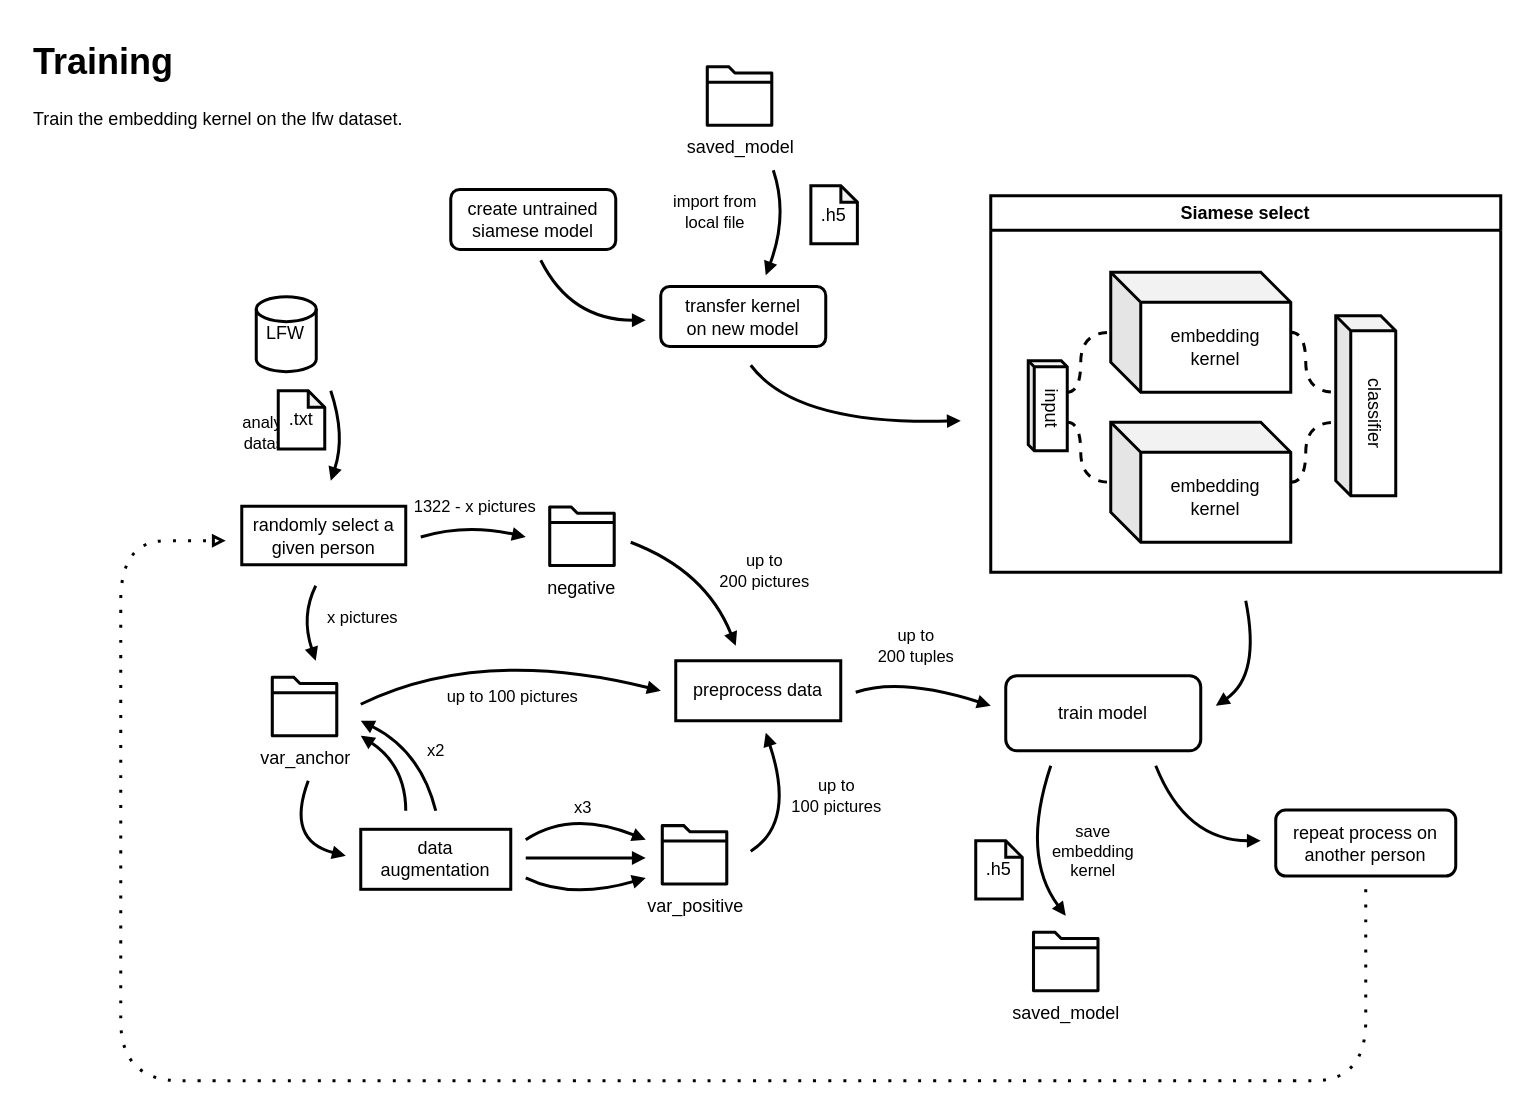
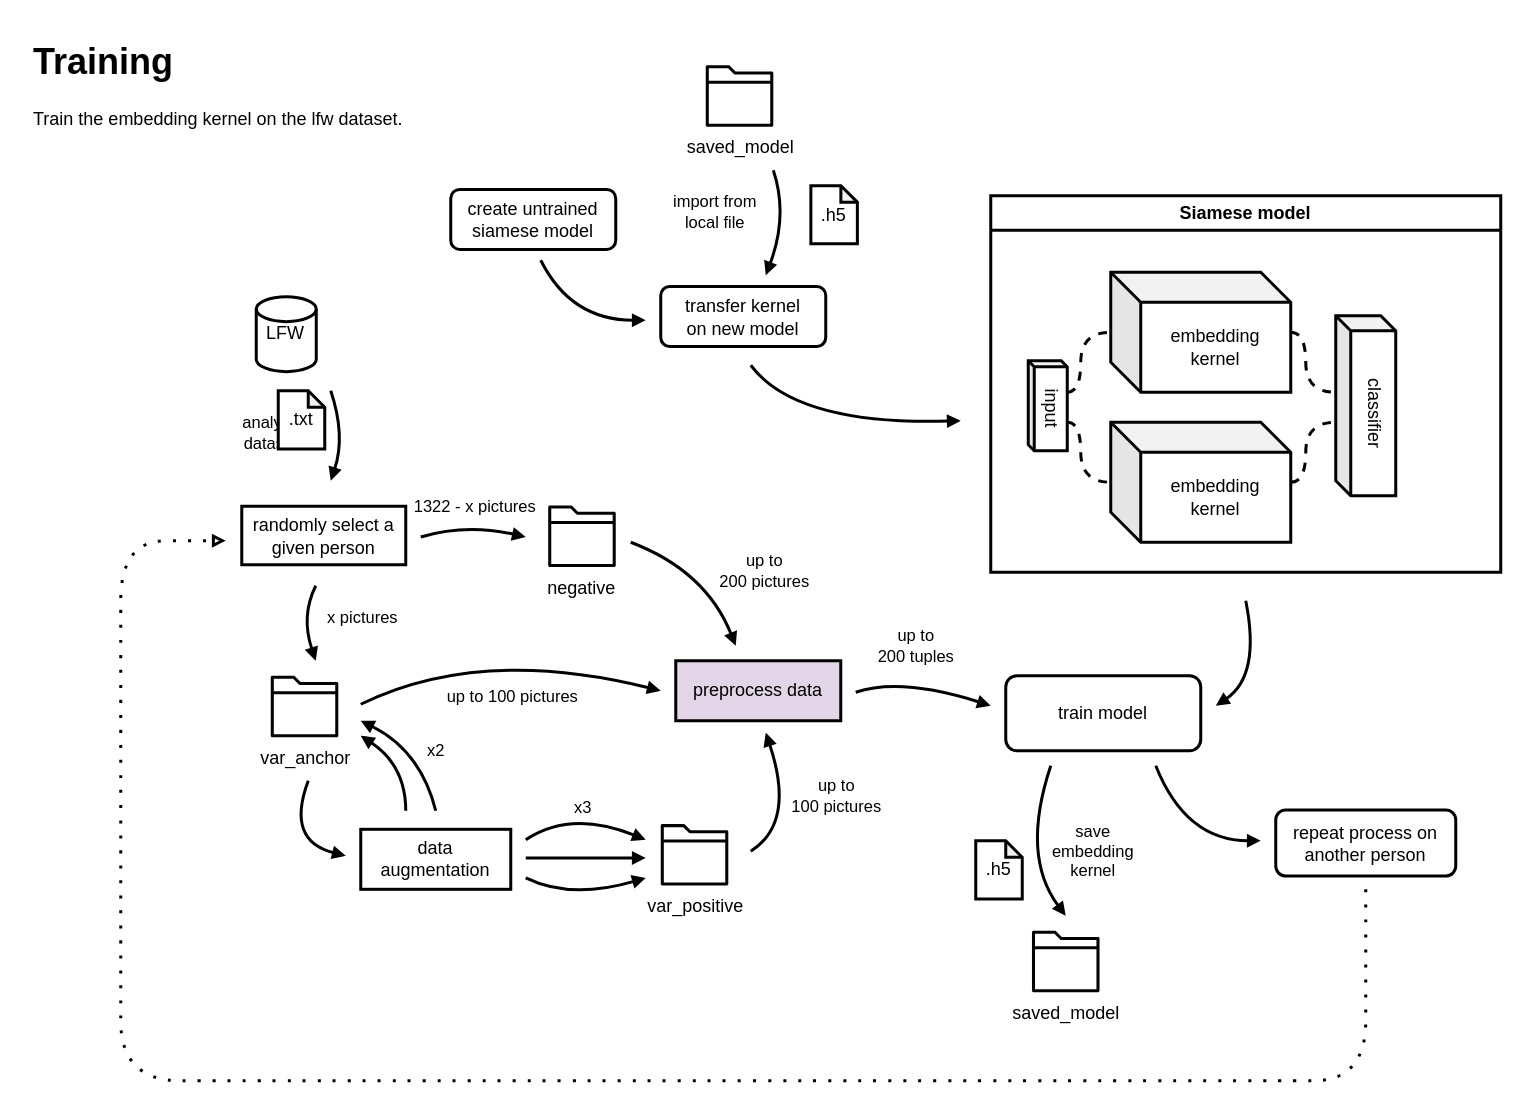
node "Siamese select": label "Siamese select" -> "Siamese model"
node "preprocess data": fillcolor #ffffff -> #e1d5e7
